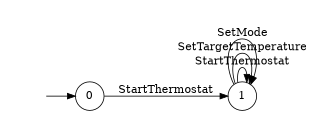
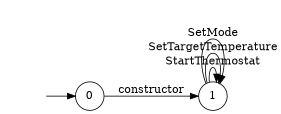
edge "0" -> "1": label "StartThermostat" -> "constructor"
